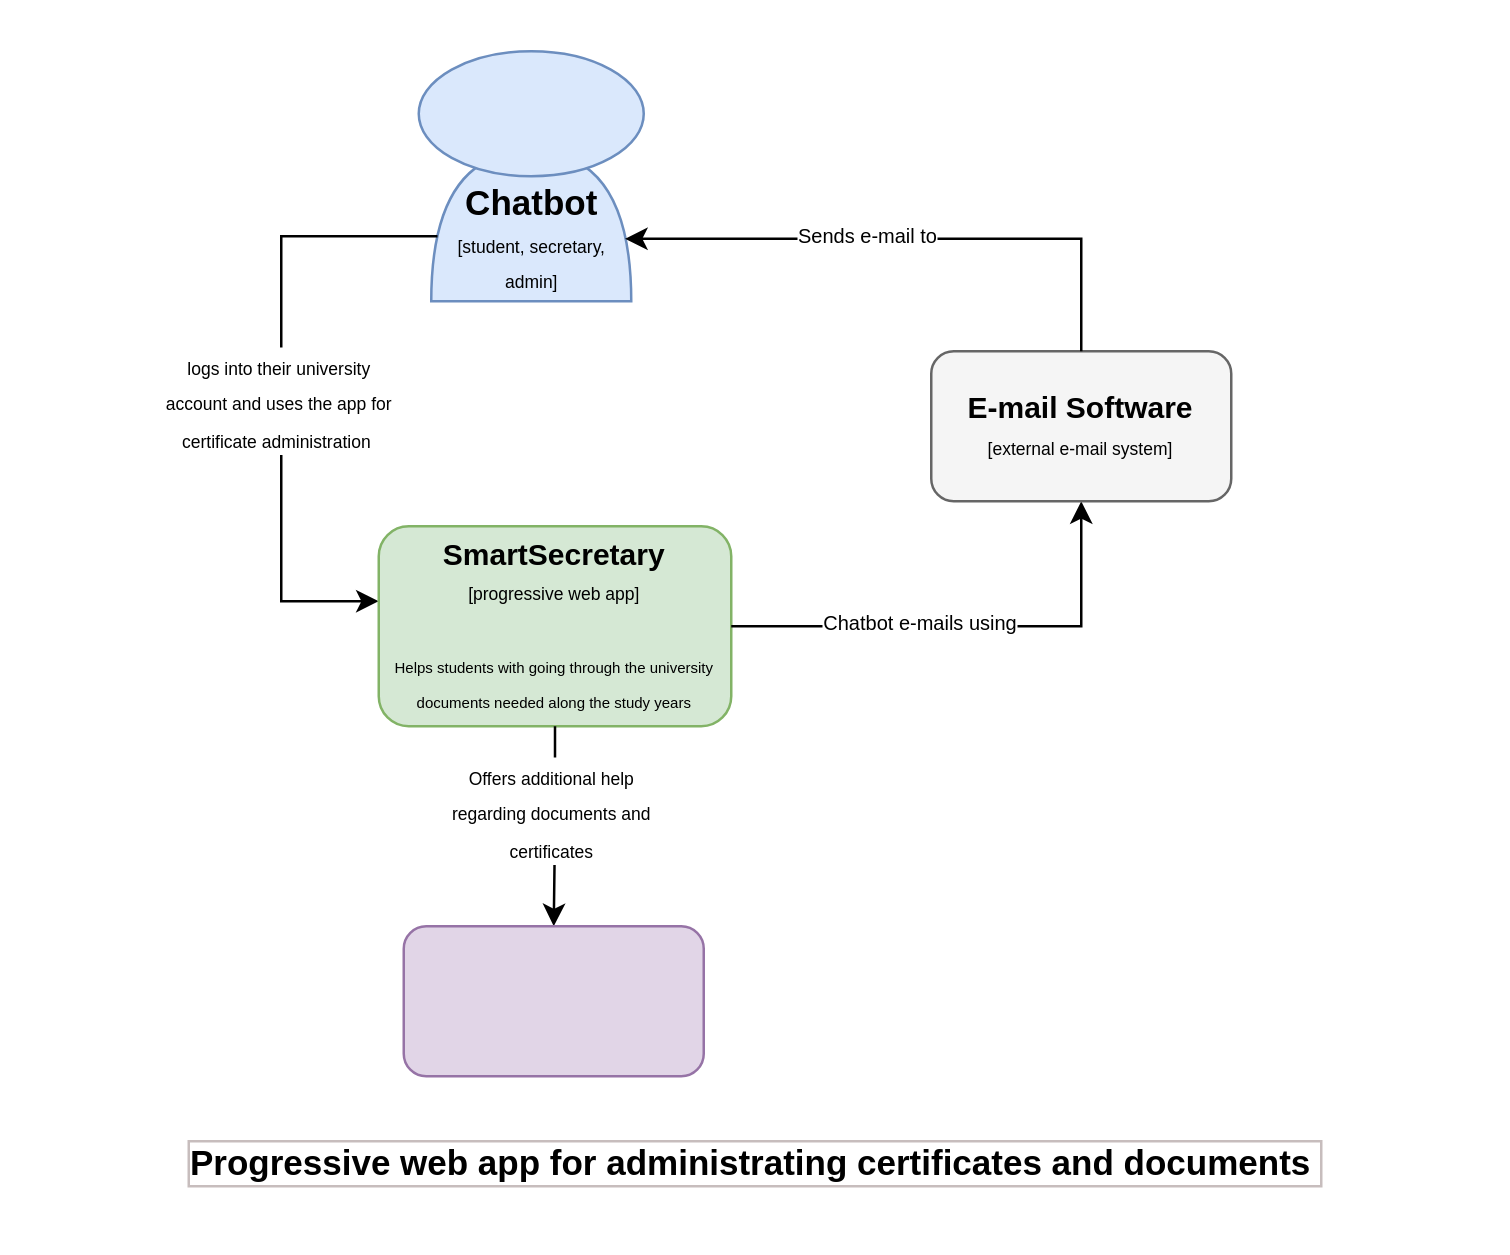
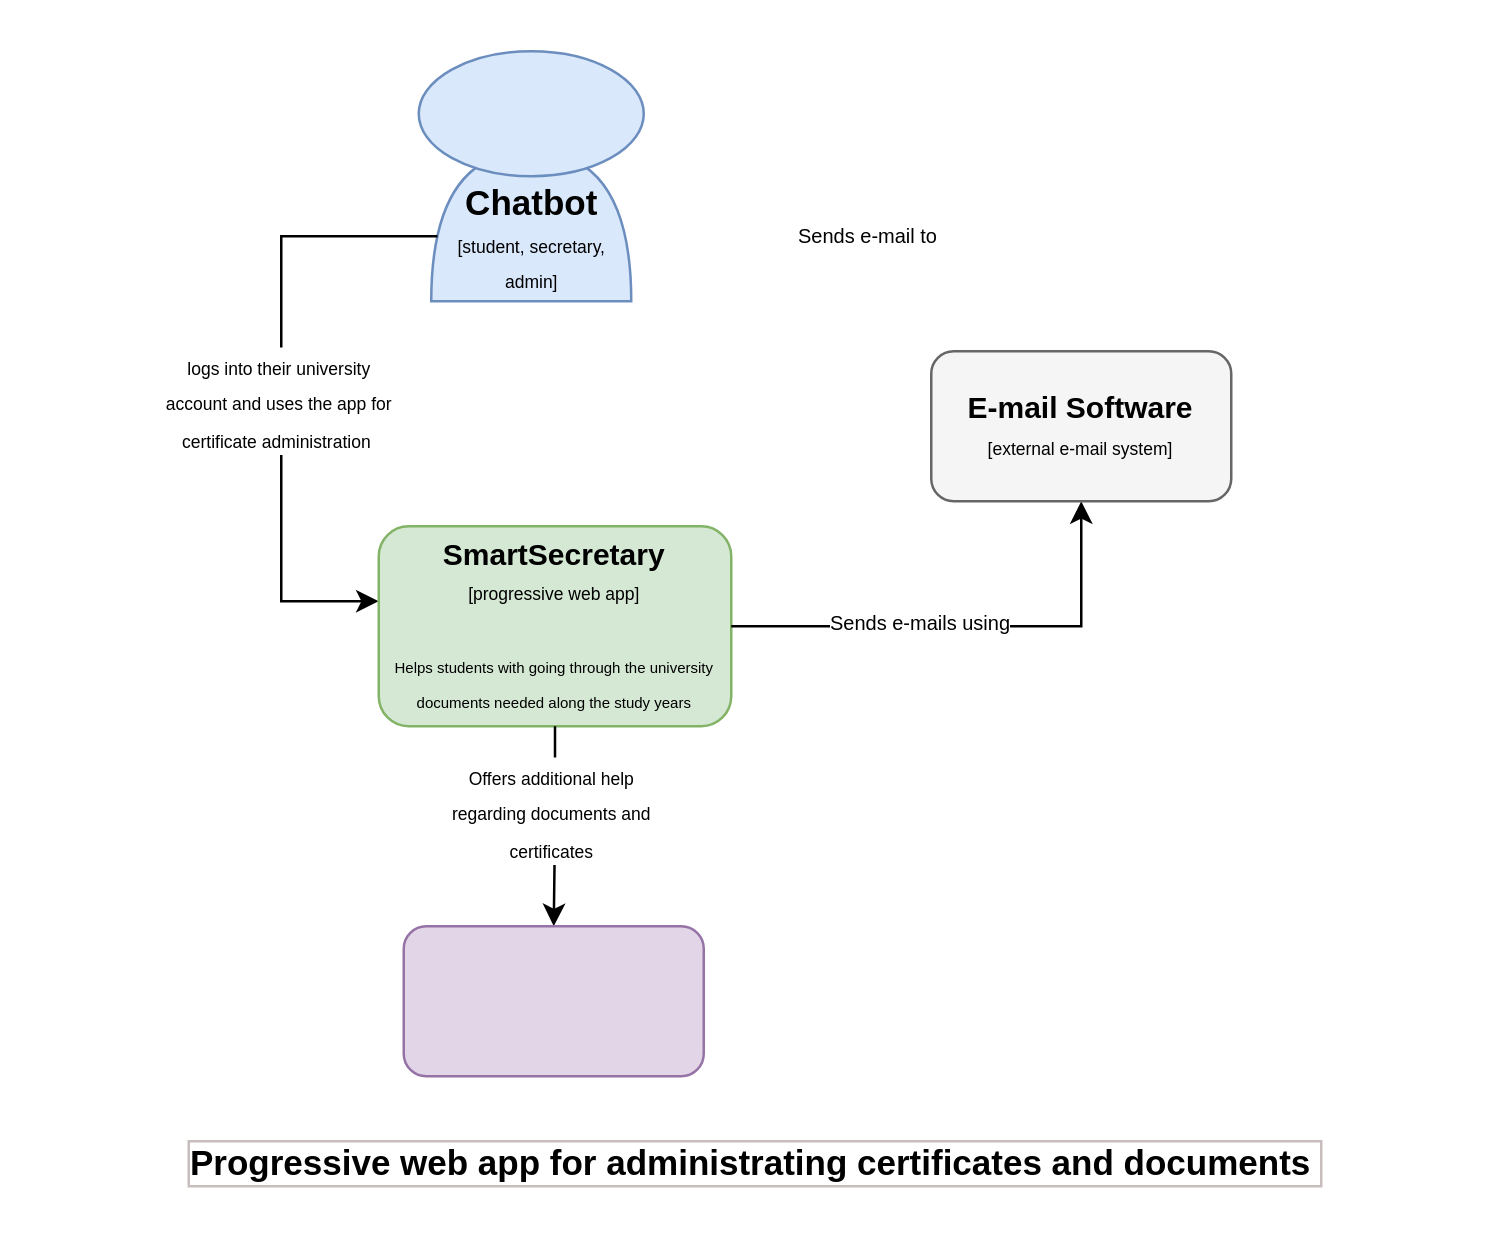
edge "E-mail Software [external e-mail system]" -> "Chatbot [student, secretary, admin]": removed
node "Chatbot e-mails using": label "Chatbot e-mails using" -> "Sends e-mails using"
